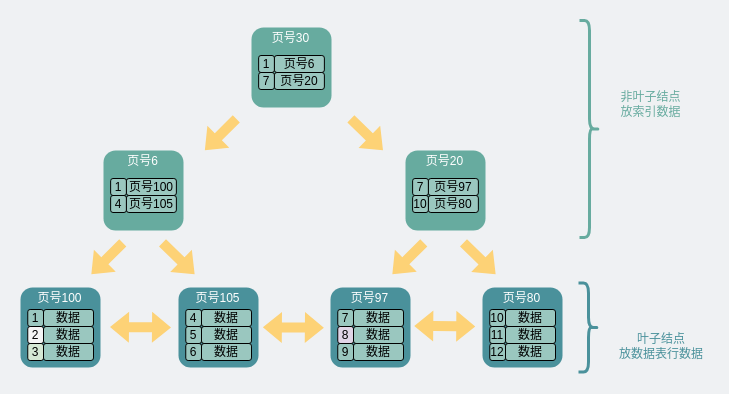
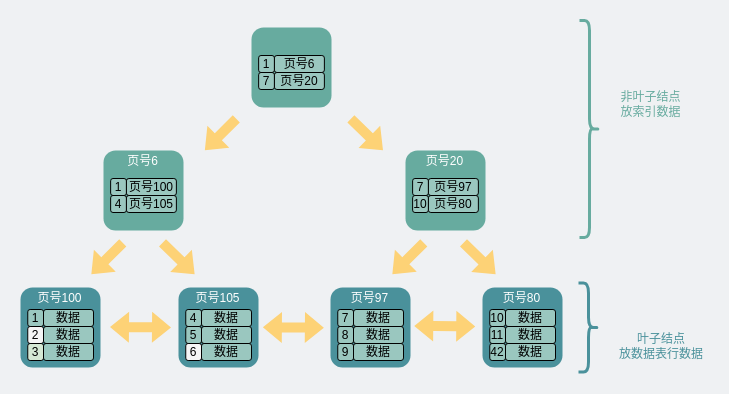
node "页号30": removed
node "8": fillcolor #e1d5e7 -> #9ac7bf
node "6": fillcolor #9ac7bf -> #f5f5f5
node "12": label "12" -> "42"
